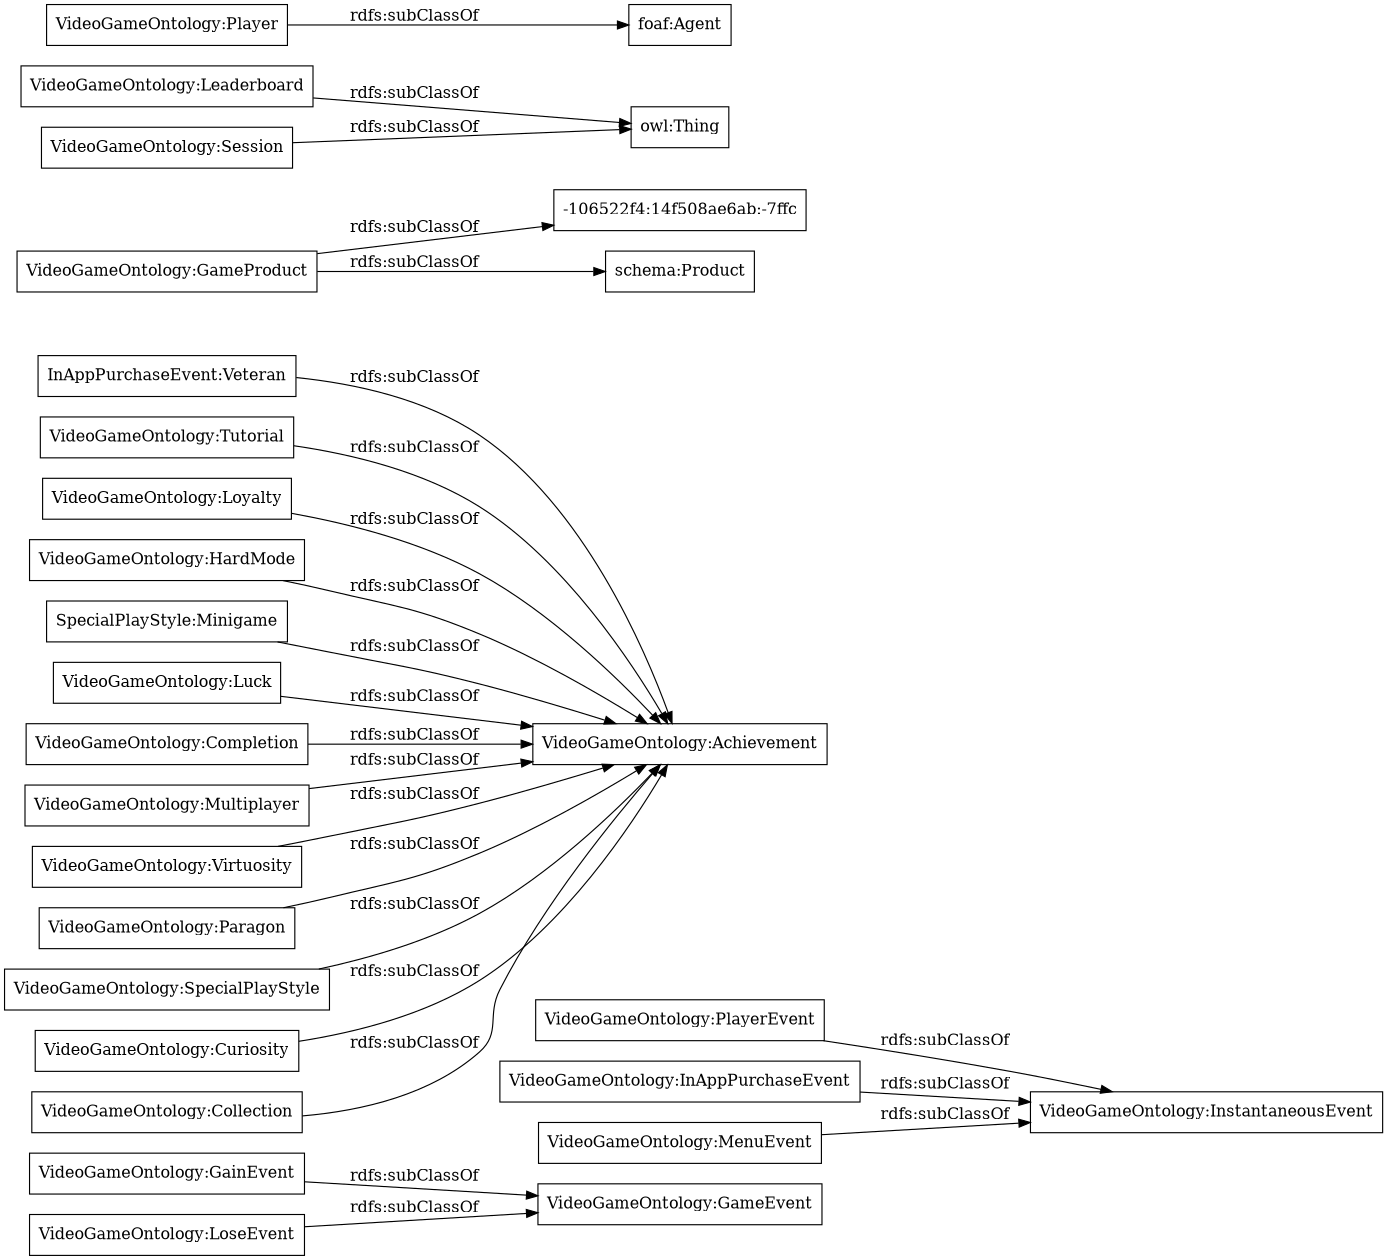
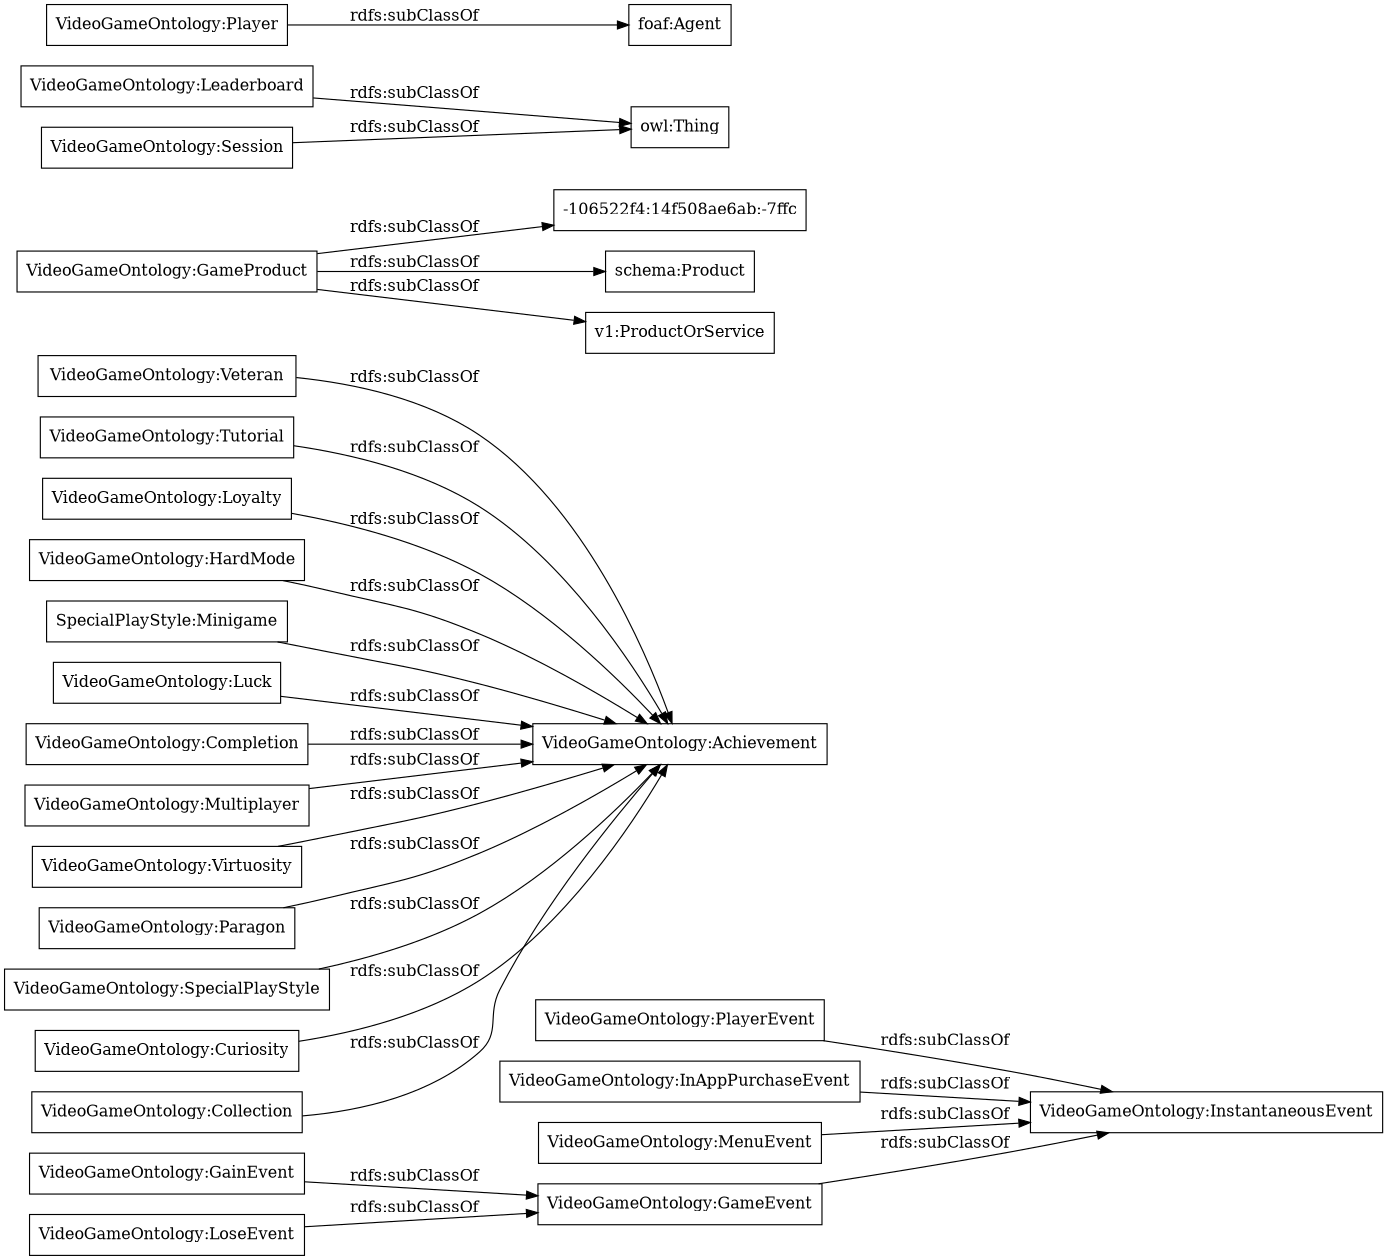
node "v1:ProductOrService": added
node "InAppPurchaseEvent:Veteran": label "InAppPurchaseEvent:Veteran" -> "VideoGameOntology:Veteran"
edge "VideoGameOntology:GameEvent" -> "VideoGameOntology:InstantaneousEvent": added, label "rdfs:subClassOf"
